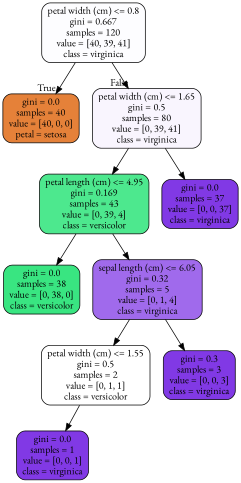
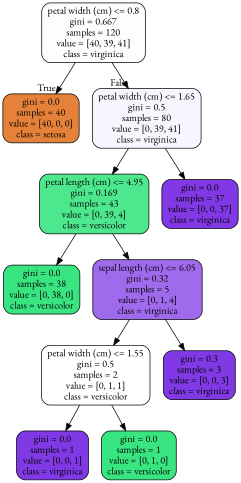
node "gini = 0.0 samples = 40 value = [40, 0, 0] petal = setosa": label "gini = 0.0 samples = 40 value = [40, 0, 0] petal = setosa" -> "gini = 0.0 samples = 40 value = [40, 0, 0] class = setosa"
node "gini = 0.0 samples = 1 value = [0, 1, 0] class = versicolor": added
